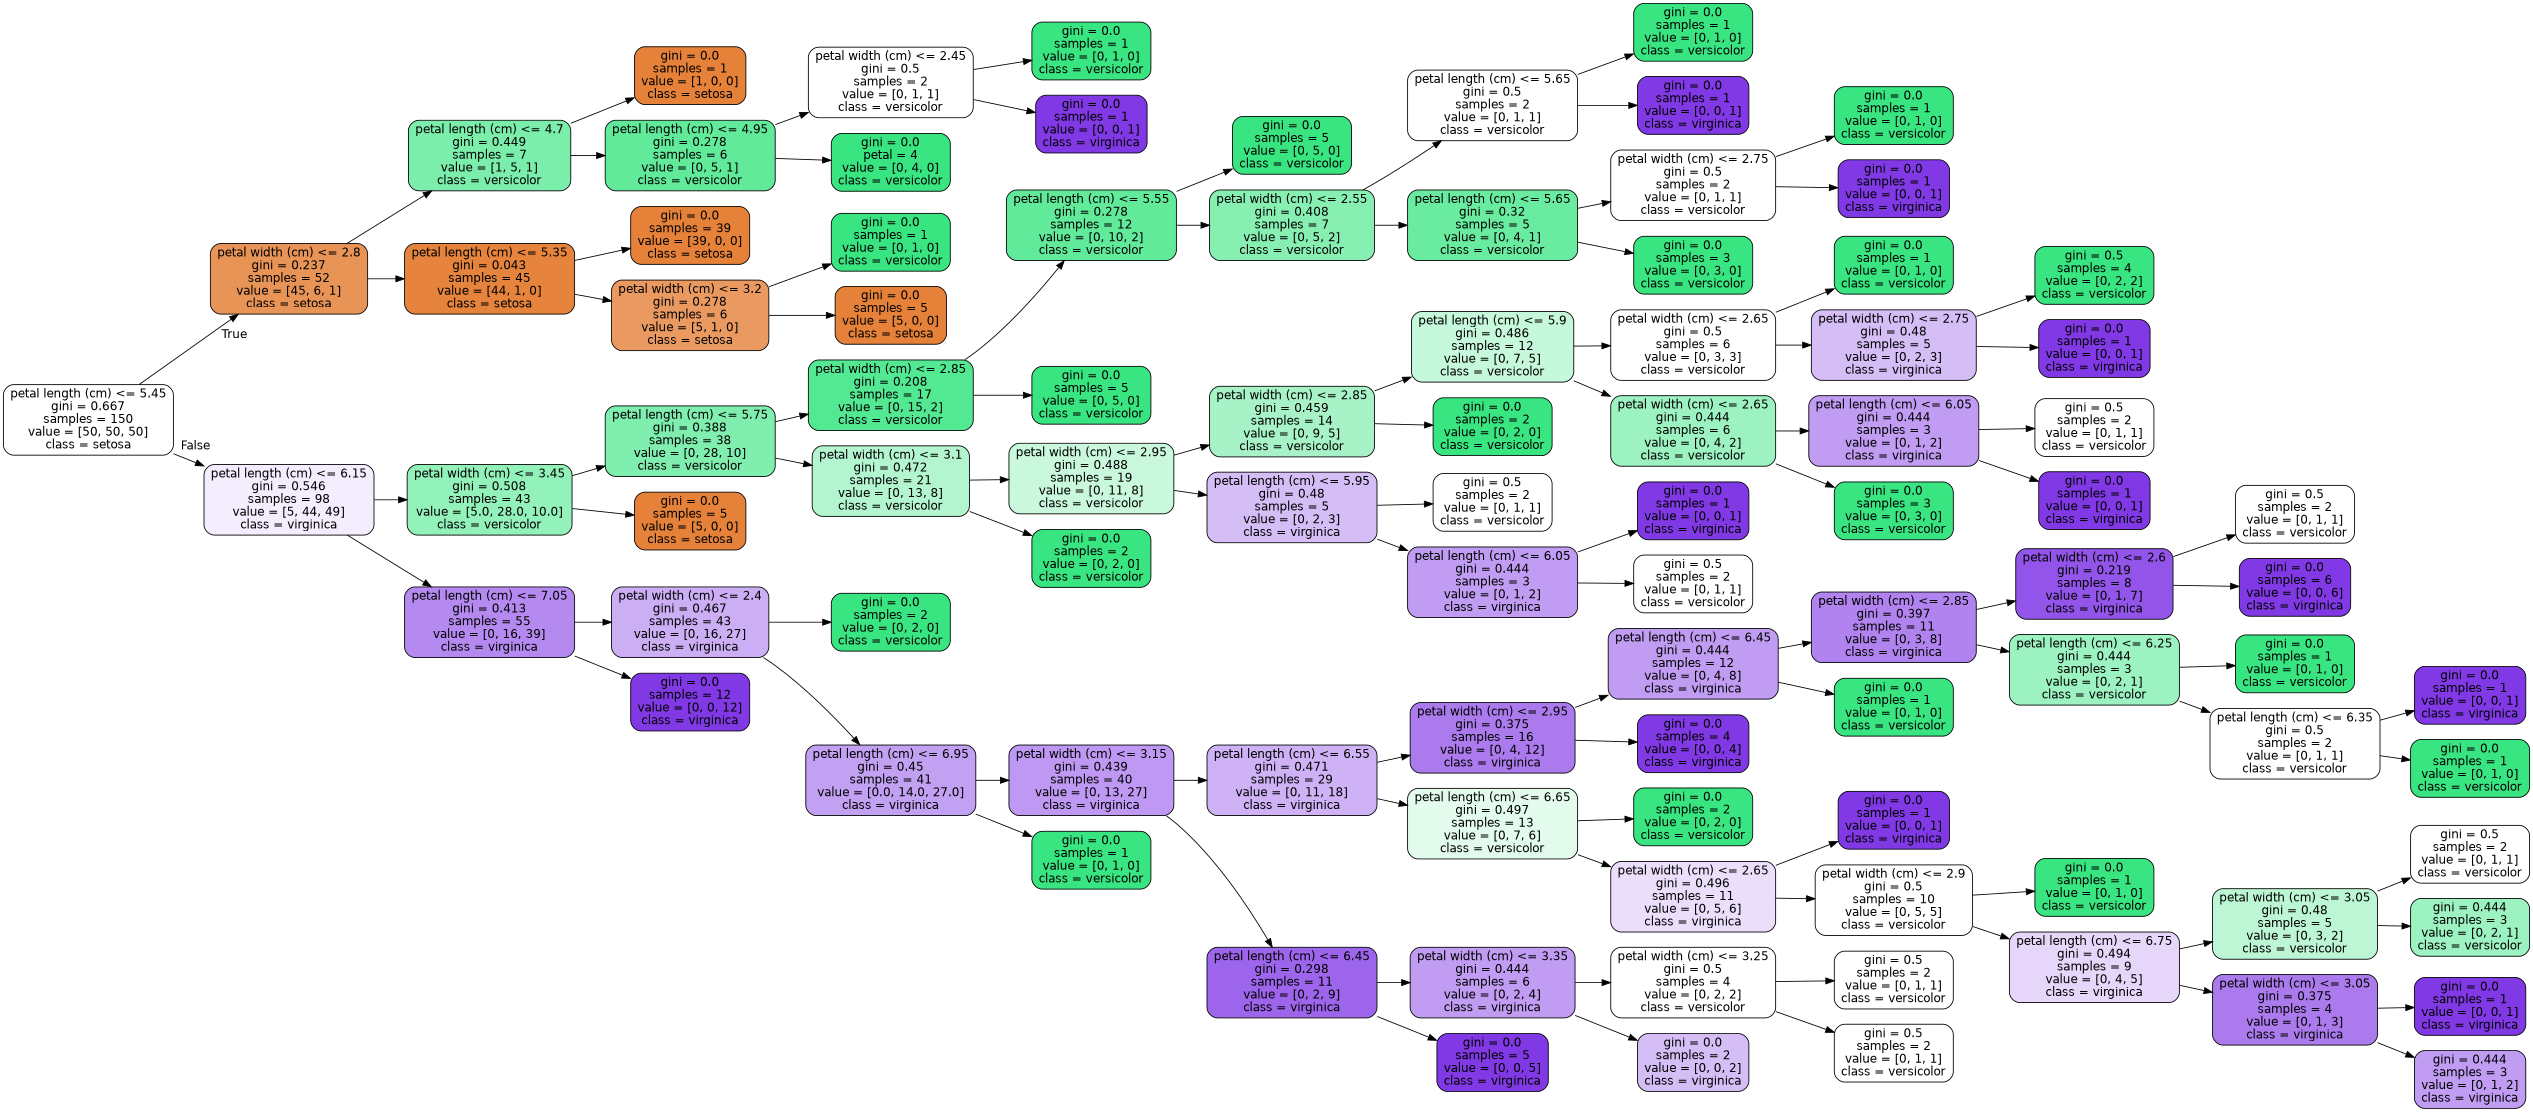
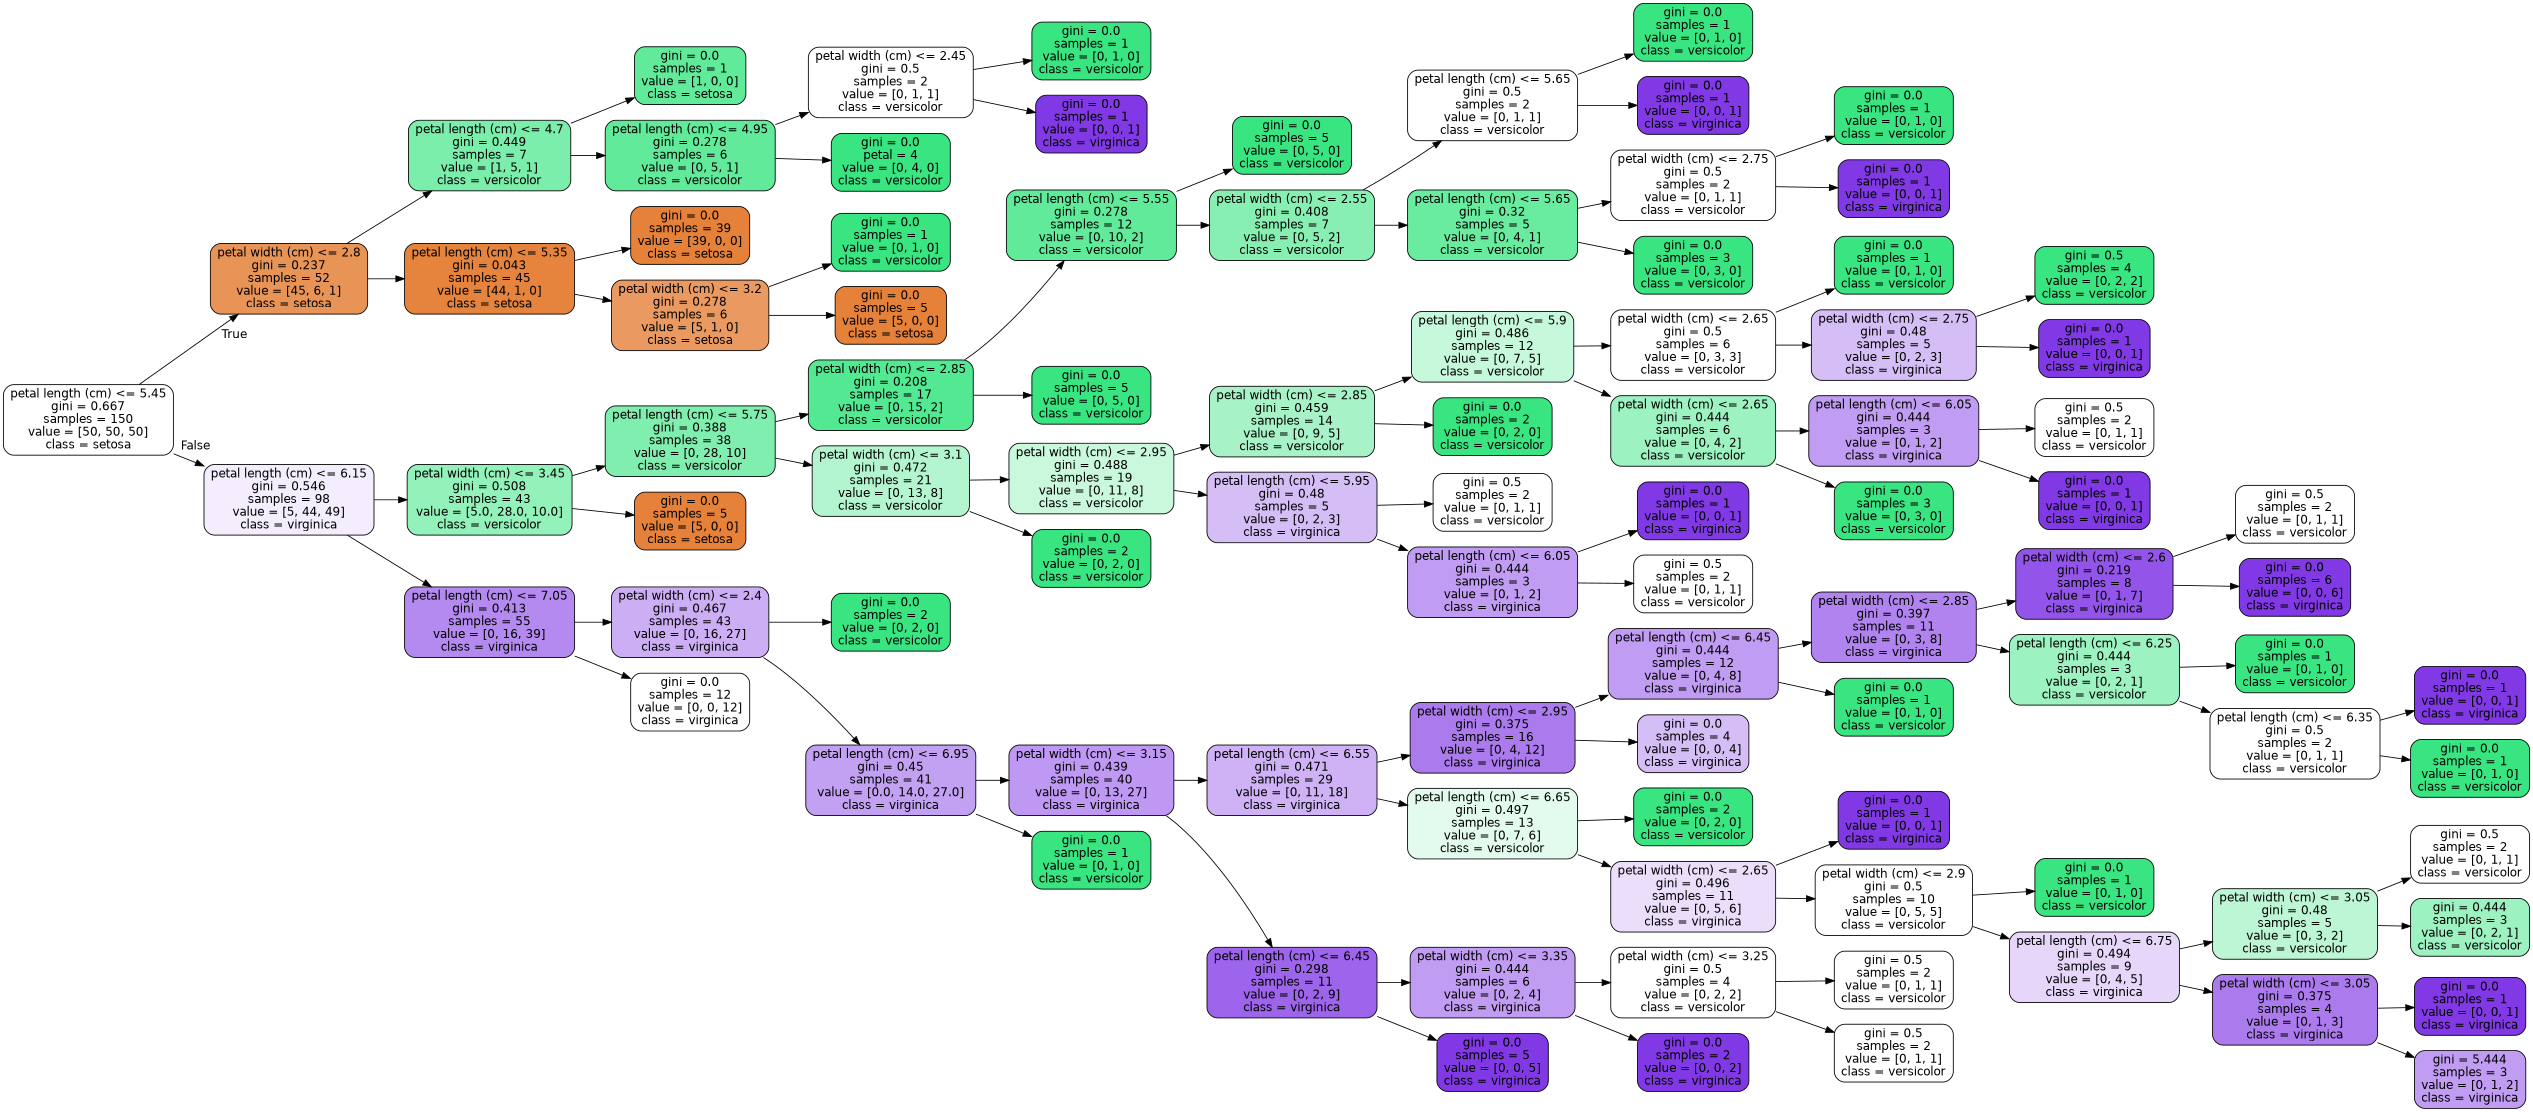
node "gini = 0.0 samples = 1 value = [1, 0, 0] class = setosa": fillcolor #e58139 -> #61ea9a
node "gini = 0.0 samples = 12 value = [0, 0, 12] class = virginica": fillcolor #8139e5 -> #ffffff
node "gini = 0.0 samples = 4 value = [0, 0, 4] class = virginica": fillcolor #8139e5 -> #d5bdf6
node "gini = 0.0 samples = 2 value = [0, 0, 2] class = virginica": fillcolor #d5bdf6 -> #8139e5
node "gini = 0.444 samples = 3 value = [0, 1, 2] class = virginica": label "gini = 0.444 samples = 3 value = [0, 1, 2] class = virginica" -> "gini = 5.444 samples = 3 value = [0, 1, 2] class = virginica"
